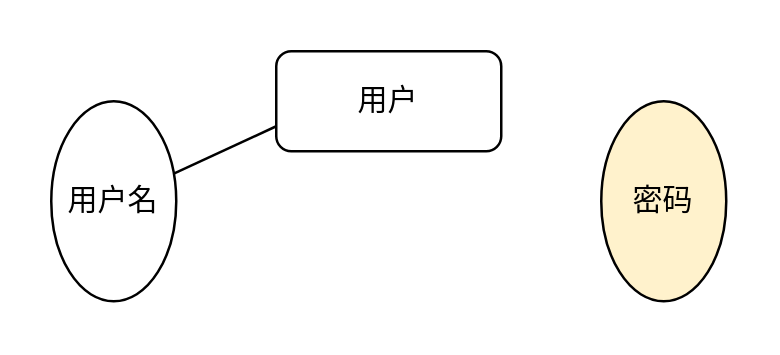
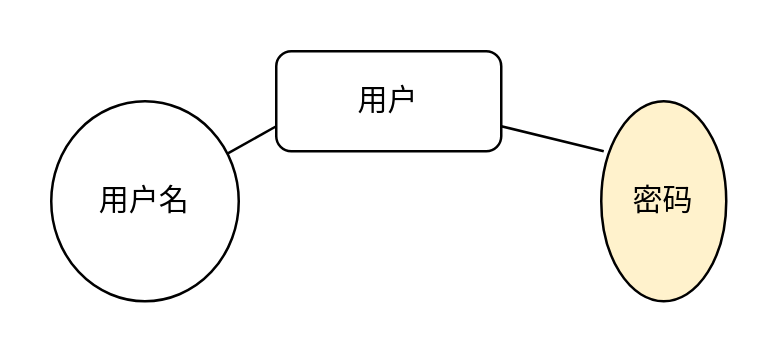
edge "用户" -- "密码": added
node "用户名": size 125x200 -> 188x200
